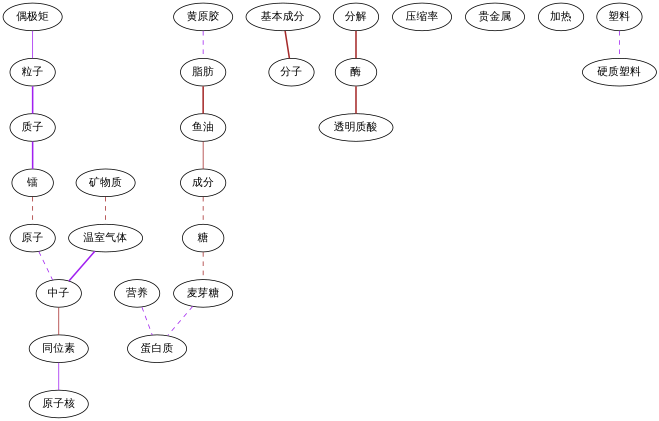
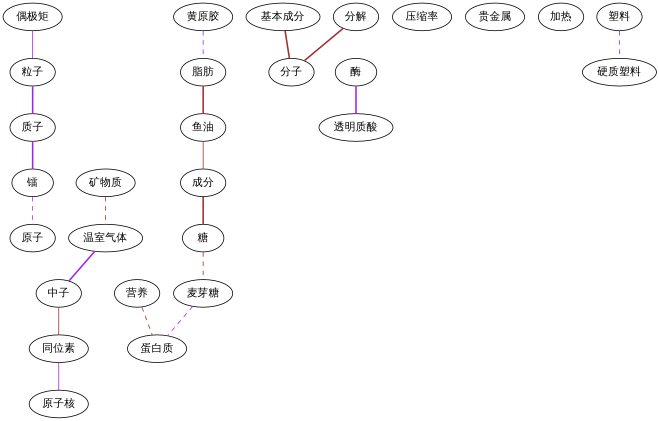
edge "分解" -- "酶": now "分解" -- "分子"
edge "酶" -- "透明质酸": color brown -> purple
edge "镭" -- "原子": color brown -> purple
edge "成分" -- "糖": style dashed -> bold
edge "原子" -- "中子": removed
edge "营养" -- "蛋白质": color purple -> brown
